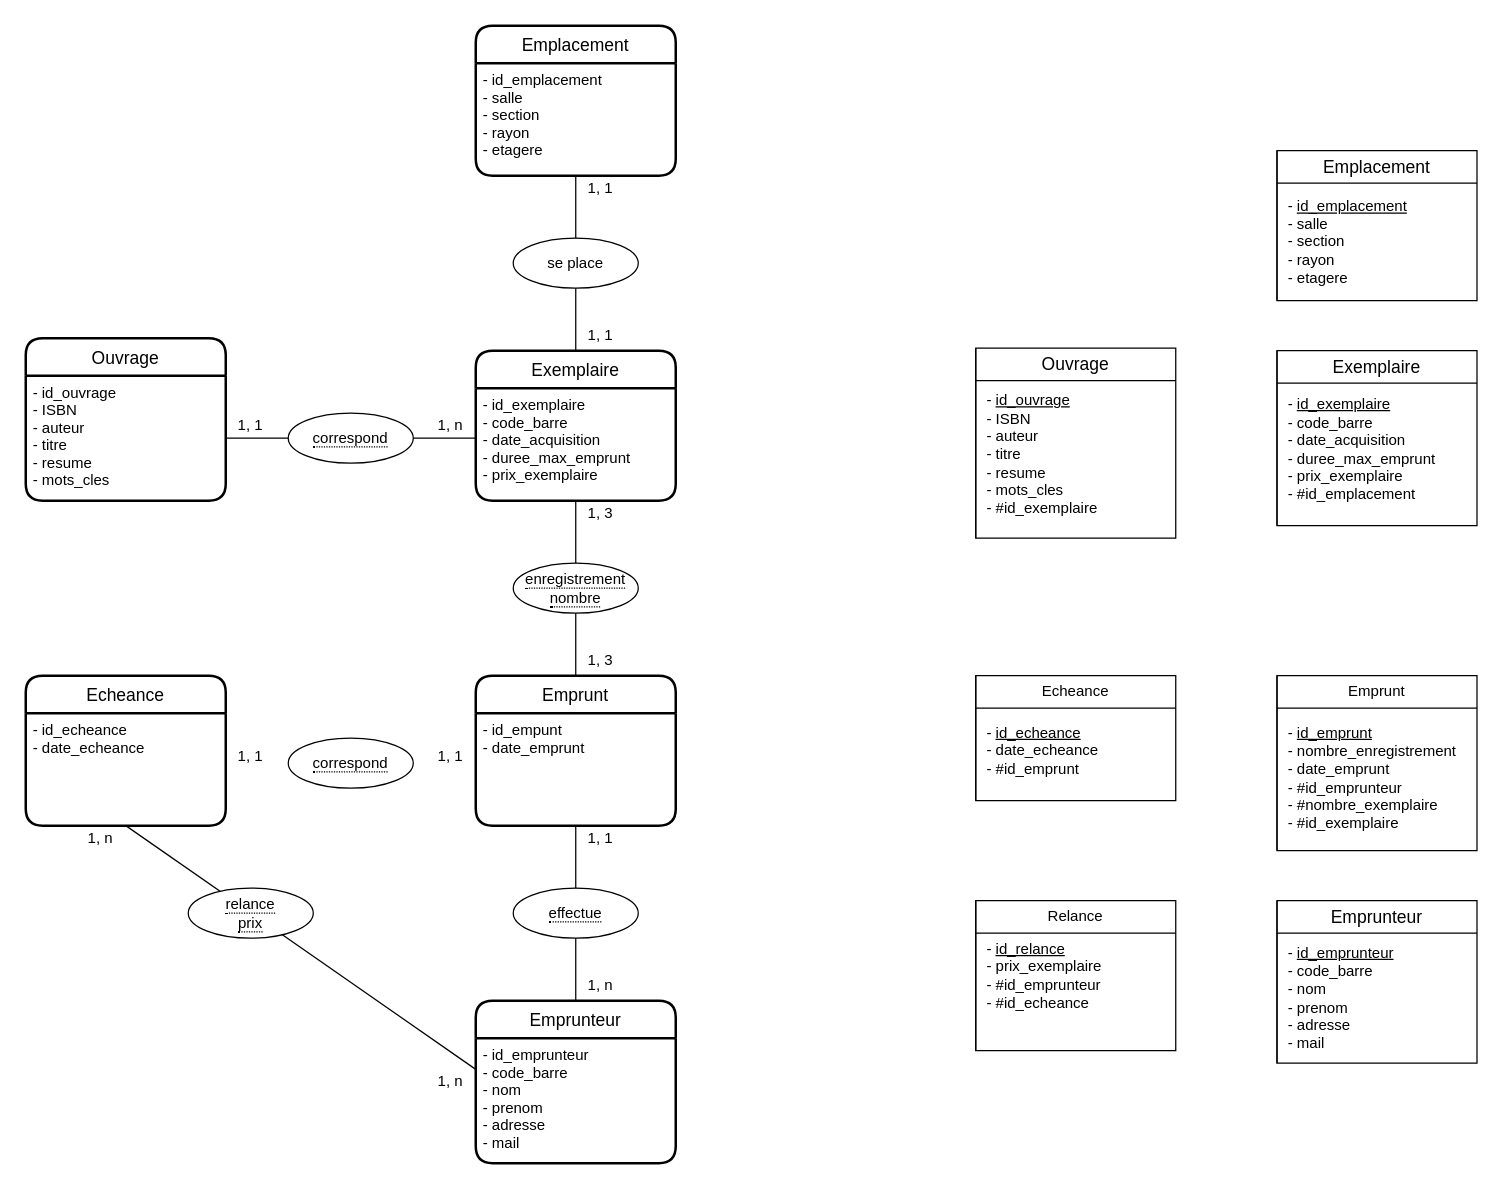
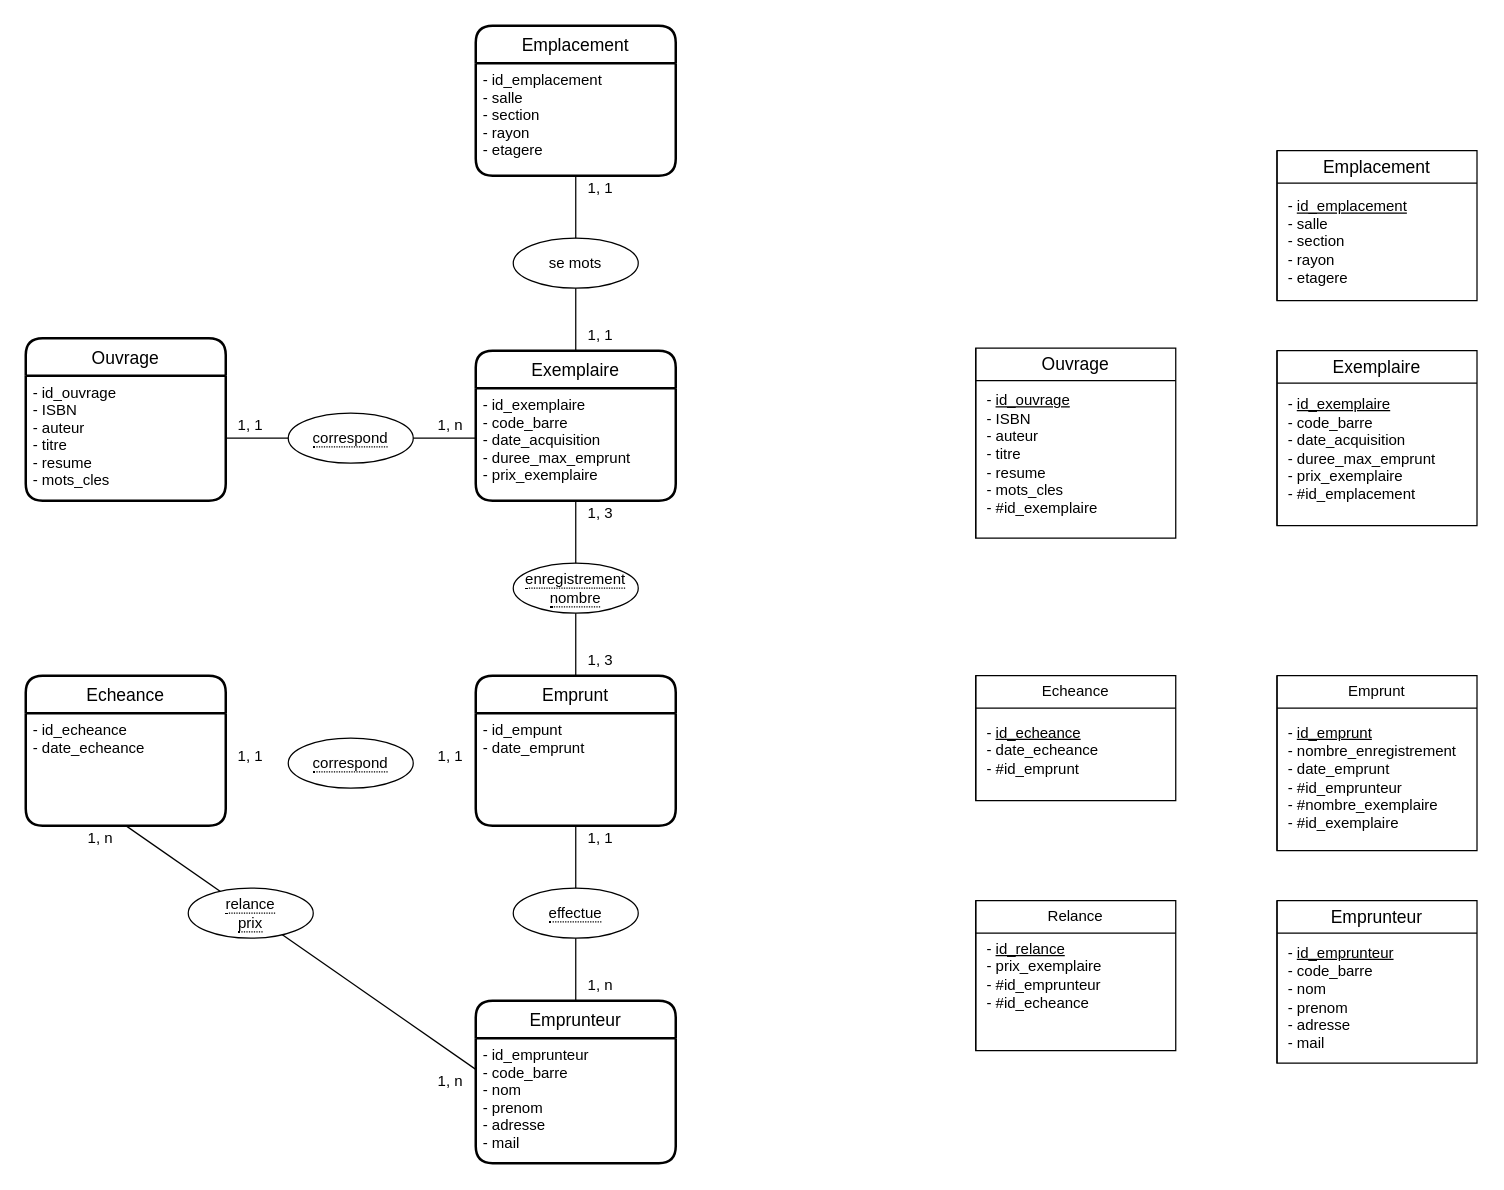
node "se place": label "se place" -> "se mots"
